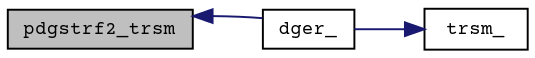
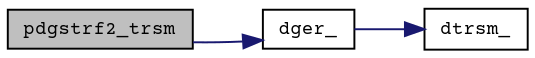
edge "dger_" -> "pdgstrf2_trsm": reversed
node "trsm_": label "trsm_" -> "dtrsm_"
